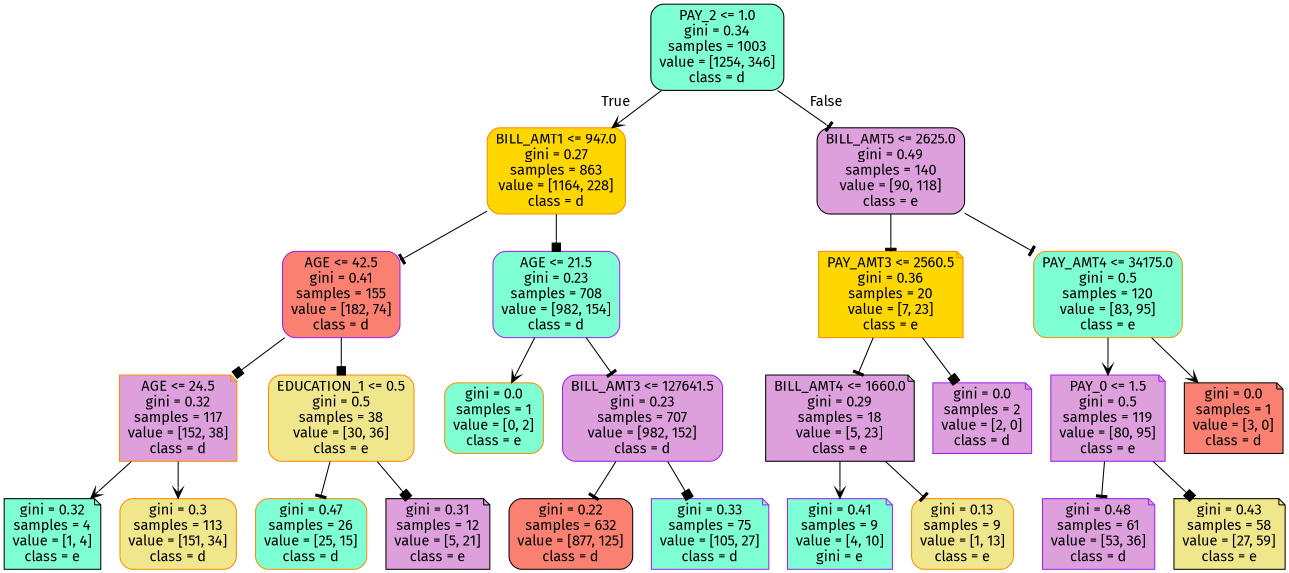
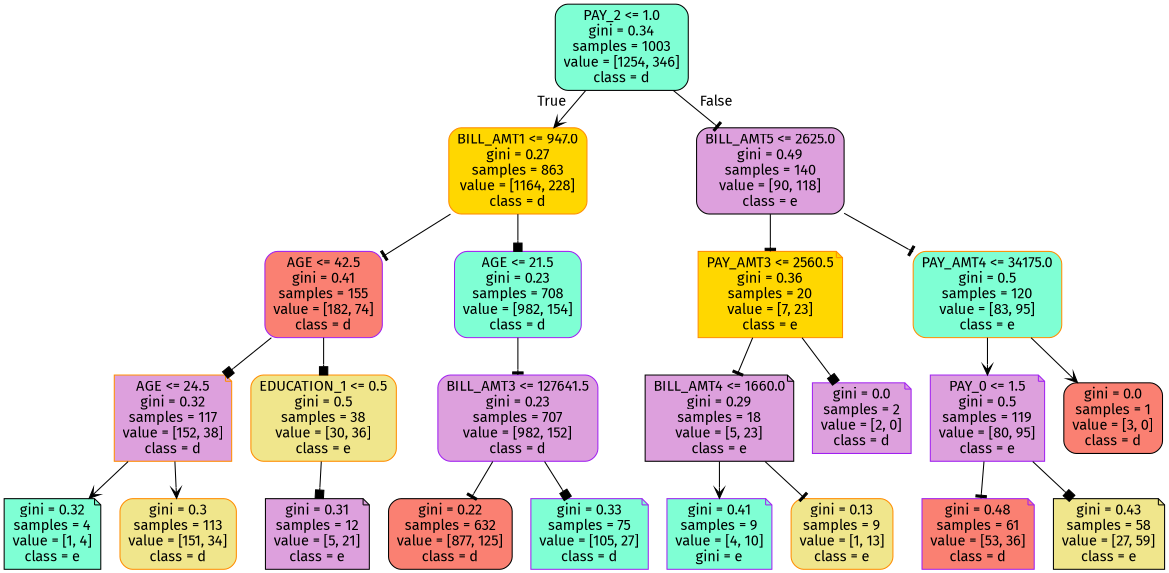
node "gini = 0.0 samples = 1 value = [0, 2] class = e": removed
node "gini = 0.0 samples = 1 value = [3, 0] class = d": shape note -> box
node "gini = 0.47 samples = 26 value = [25, 15] class = d": removed
node "gini = 0.48 samples = 61 value = [53, 36] class = d": fillcolor plum -> salmon
